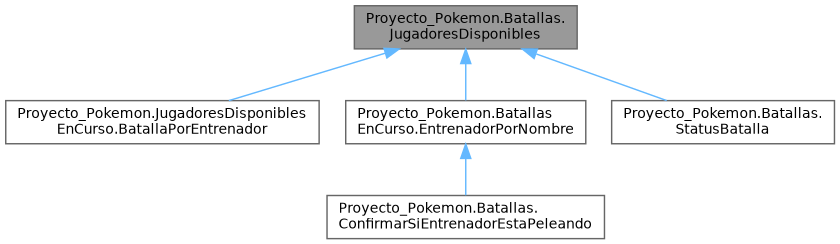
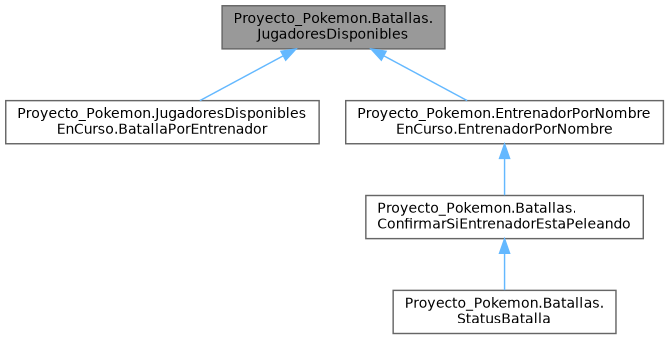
edge "Proyecto_Pokemon.Batallas. StatusBatalla" -> "Proyecto_Pokemon.Batallas. JugadoresDisponibles": now "Proyecto_Pokemon.Batallas. StatusBatalla" -> "Proyecto_Pokemon.Batallas. ConfirmarSiEntrenadorEstaPeleando"
node "Proyecto_Pokemon.Batallas EnCurso.EntrenadorPorNombre": label "Proyecto_Pokemon.Batallas EnCurso.EntrenadorPorNombre" -> "Proyecto_Pokemon.EntrenadorPorNombre EnCurso.EntrenadorPorNombre"
